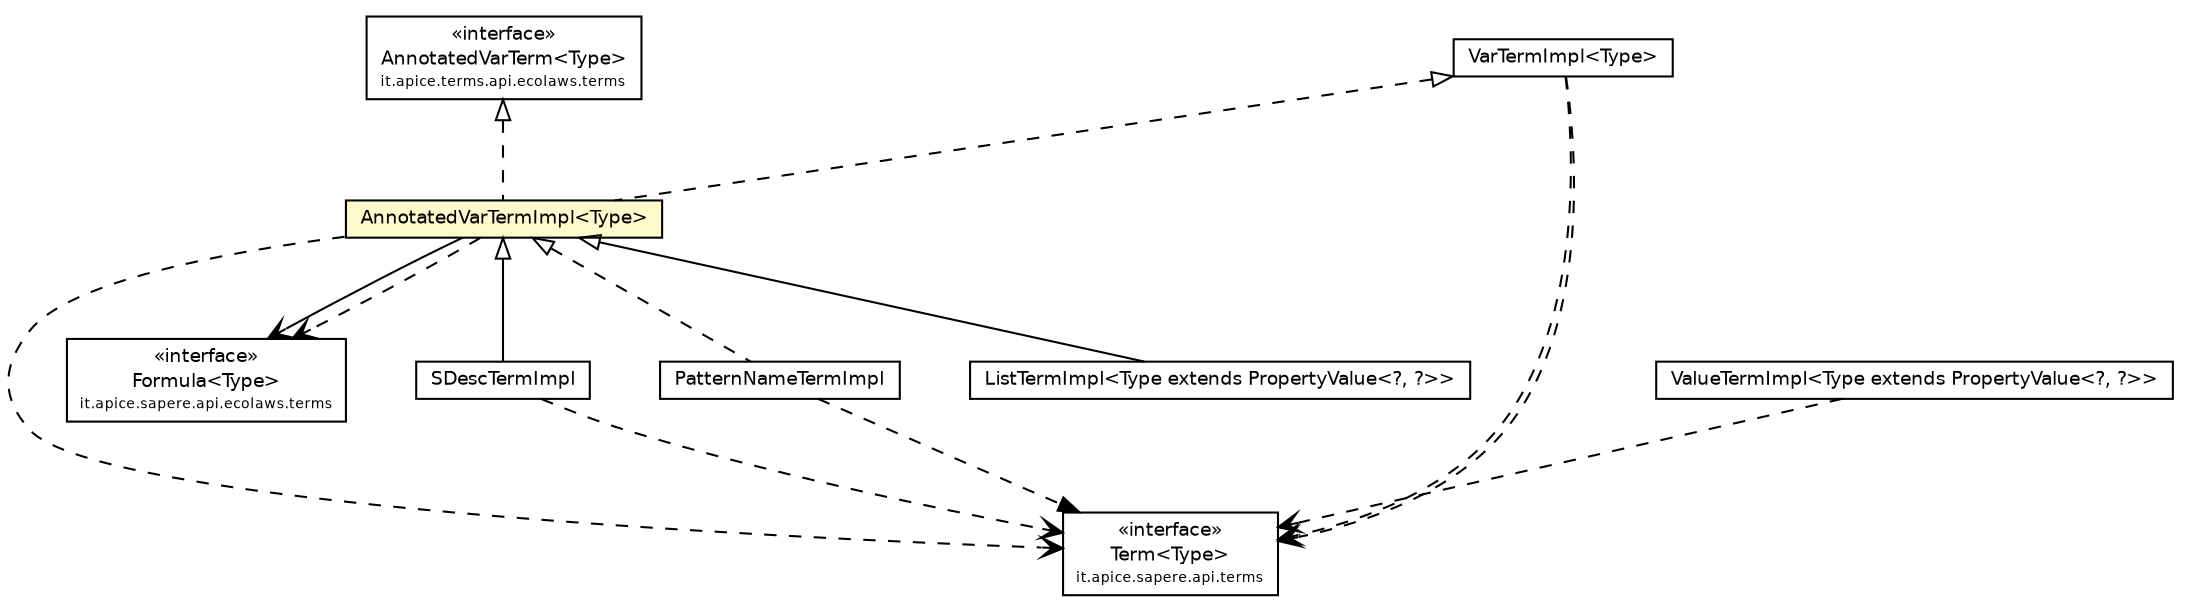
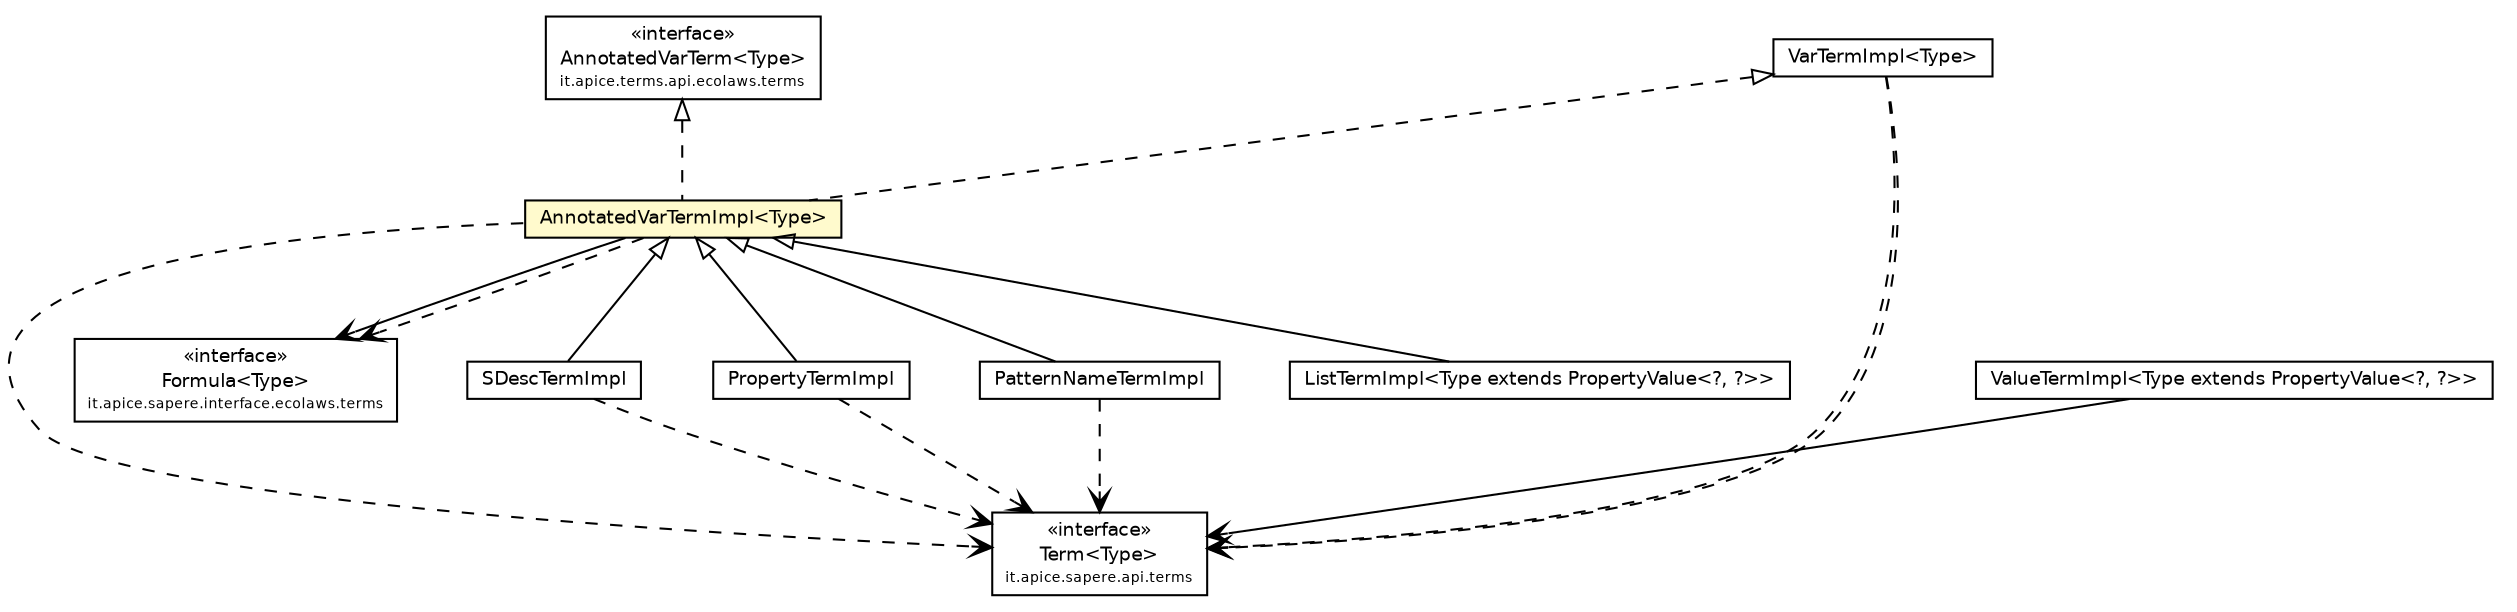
edge "PatternNameTermImpl" -> "AnnotatedVarTermImpl<Type>": style dashed -> solid
node "PropertyTermImpl": added
node "Formula<Type>": text "it.apice.sapere.api.ecolaws.terms" -> "it.apice.sapere.interface.ecolaws.terms"
edge "PatternNameTermImpl" -> "Term<Type>": arrowhead normal -> open
edge "ValueTermImpl<Type extends PropertyValue<?, ?>>" -> "Term<Type>": style dashed -> solid
